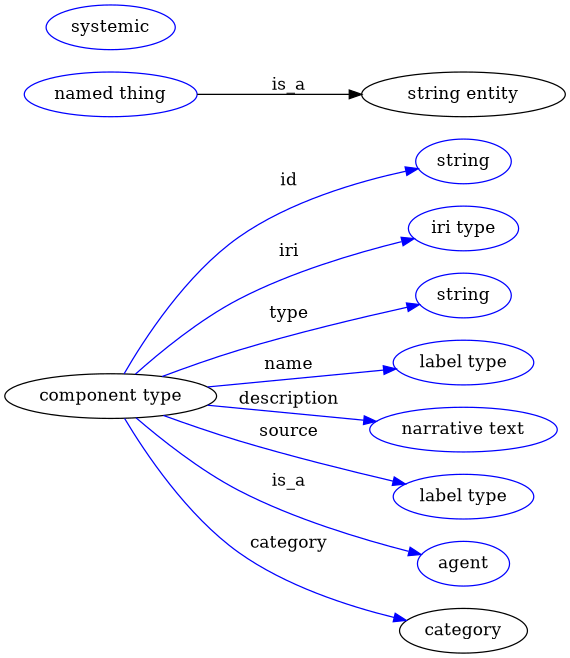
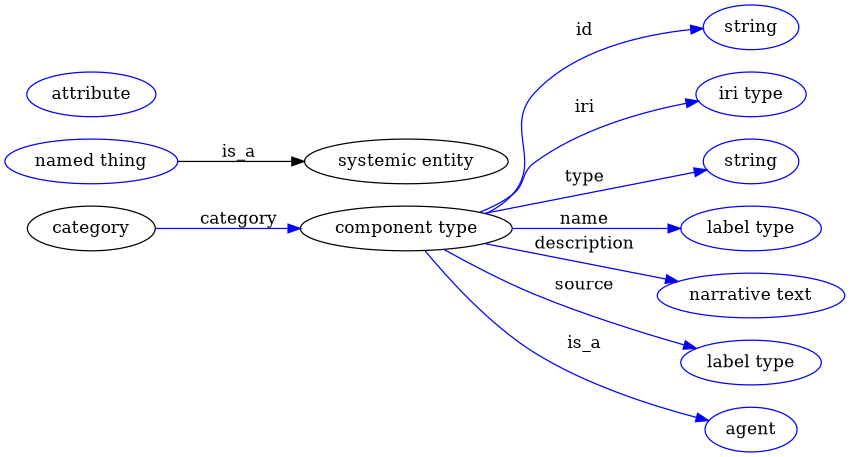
node "systemic": label "systemic" -> "attribute"
node "string entity": label "string entity" -> "systemic entity"
edge "component type" -> "category": reversed
